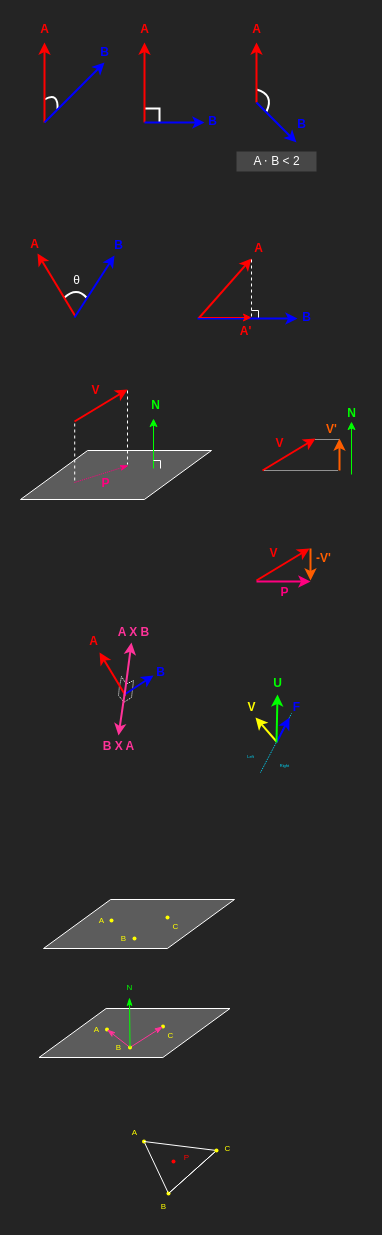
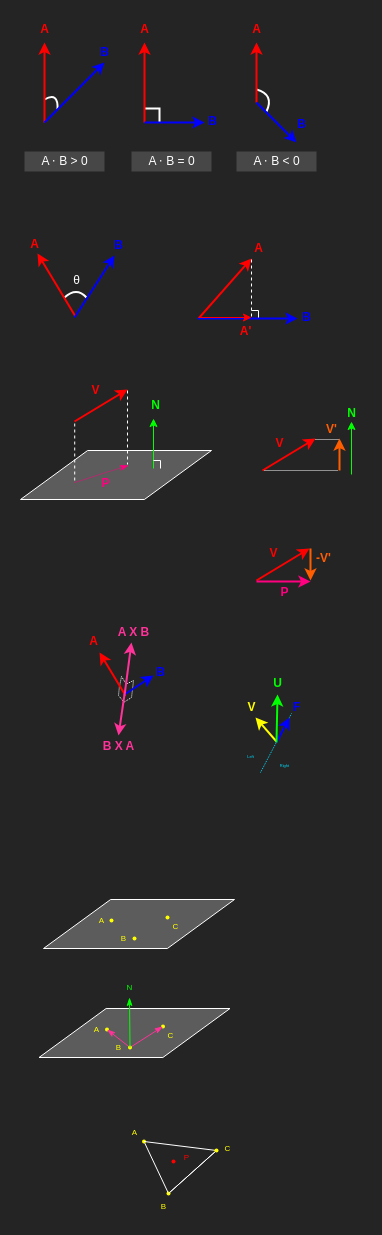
node "A ⋅ B > 0": added
node "A ⋅ B = 0": added
node "A ⋅ B < 2": label "A ⋅ B < 2" -> "A ⋅ B < 0"
